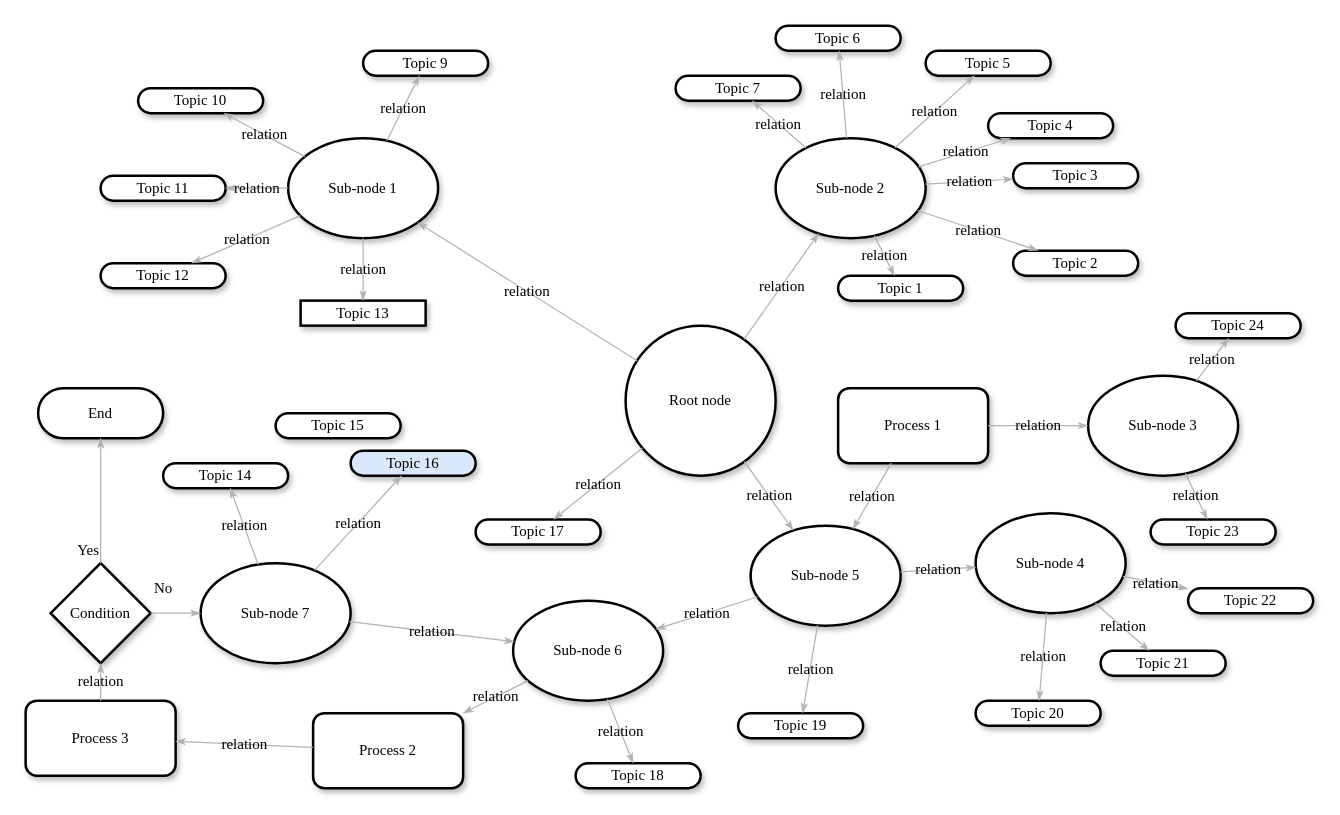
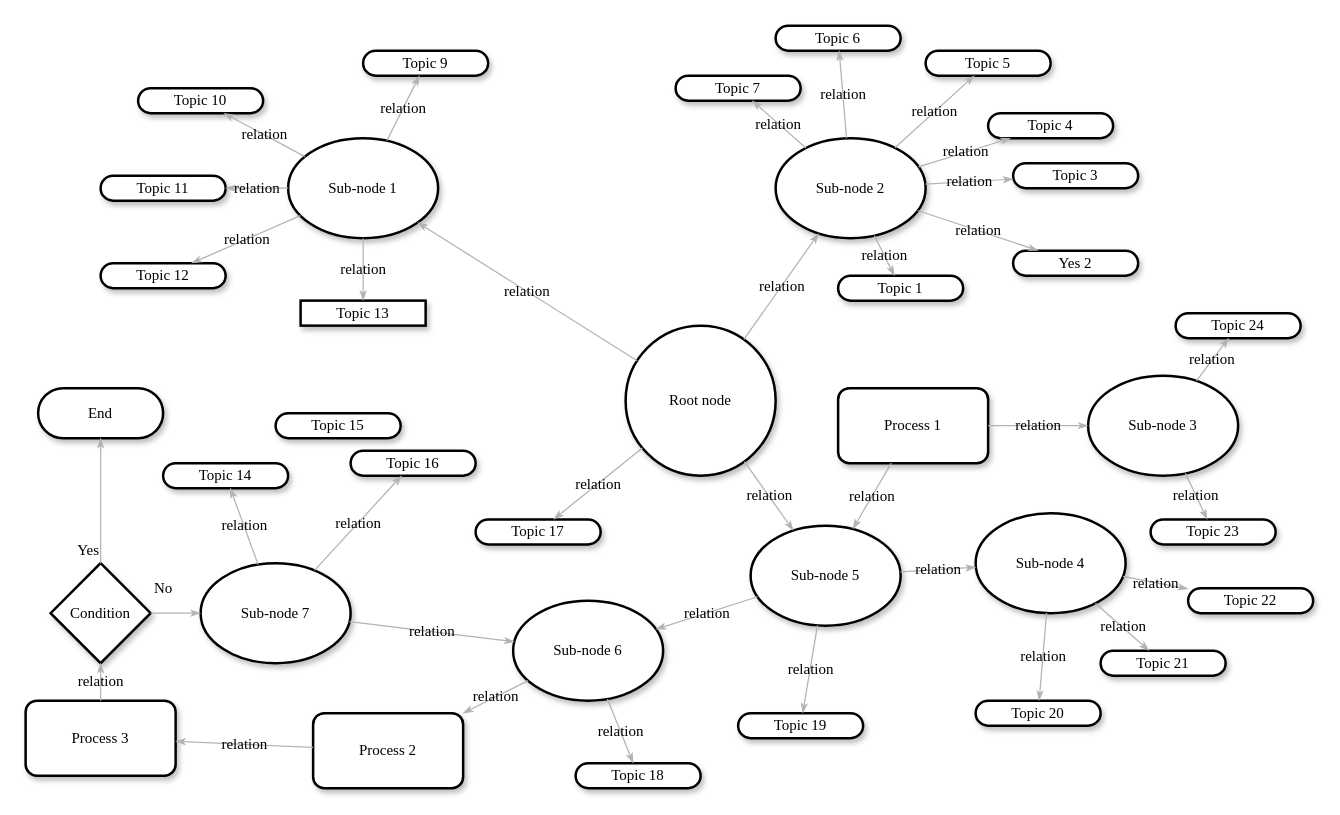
node "Topic 2": label "Topic 2" -> "Yes 2"
node "Topic 16": fillcolor #dae8fc -> #ffffff
